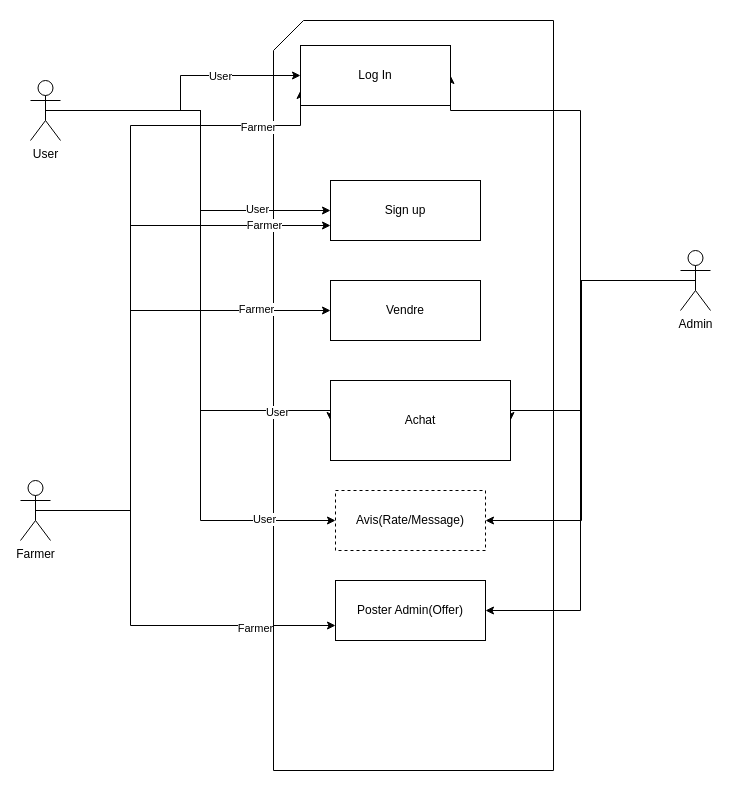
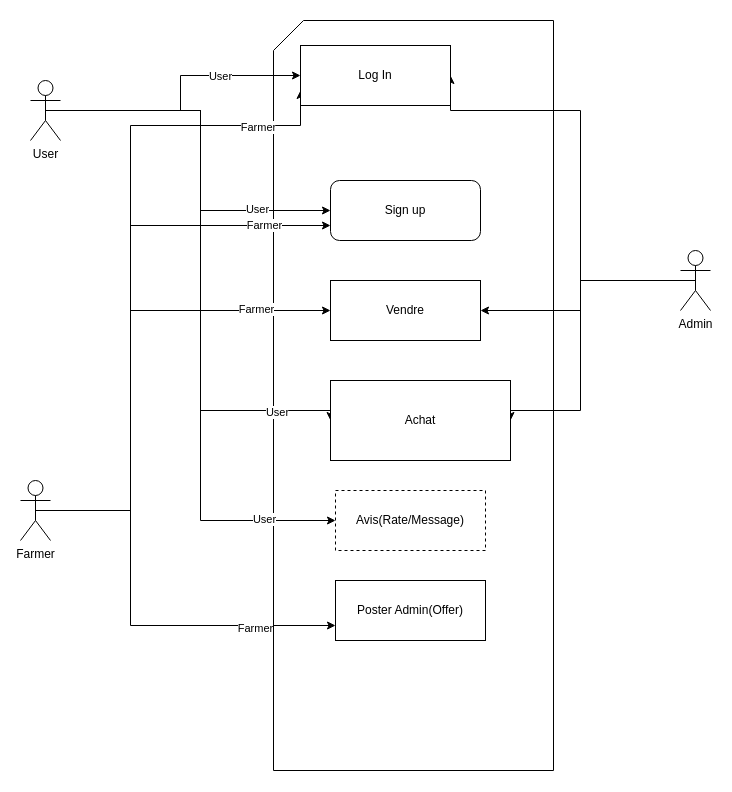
node "Sign up": shape rectangle -> rounded rectangle
edge "Admin" -> "Vendre": added
edge "Admin" -> "Avis(Rate/Message)": removed
edge "Admin" -> "Poster Admin(Offer)": removed
